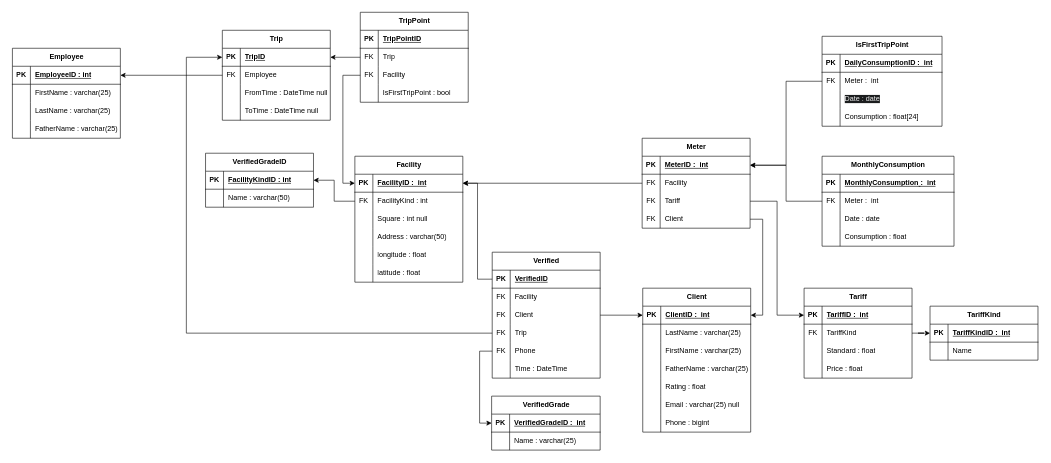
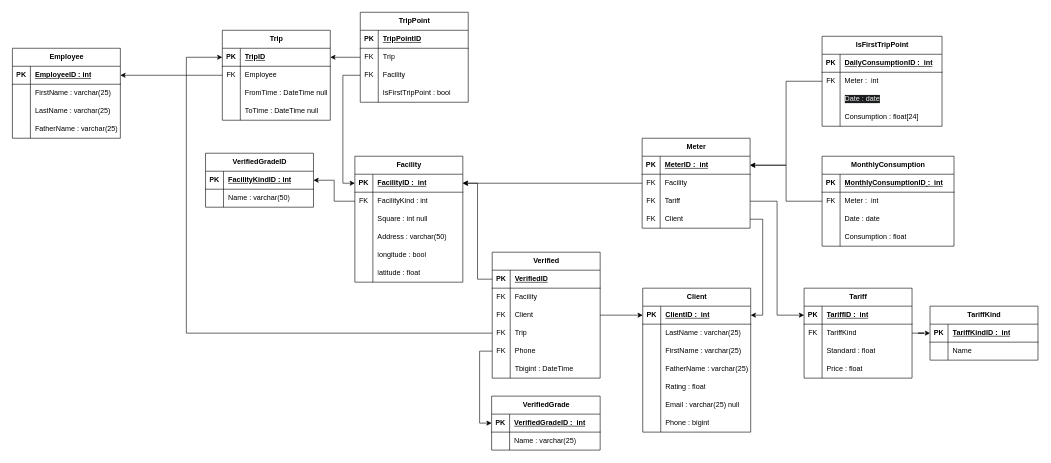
node "MonthlyConsumption : int": label "MonthlyConsumption : int" -> "MonthlyConsumptionID : int"
node "longitude : float": label "longitude : float" -> "longitude : bool"
node "Time : DateTime": label "Time : DateTime" -> "Tbigint : DateTime"
